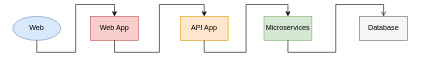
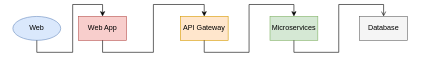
node "Web App": moved (114, 29) -> (102, 29)
node "API App": label "API App" -> "API Gateway"
node "Microservices": moved (288, 29) -> (294, 29)
